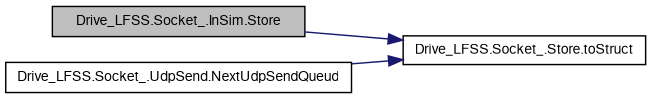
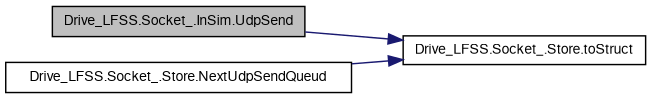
node "Drive_LFSS.Socket_.InSim.Store": label "Drive_LFSS.Socket_.InSim.Store" -> "Drive_LFSS.Socket_.InSim.UdpSend"
node "Drive_LFSS.Socket_.UdpSend.NextUdpSendQueud": label "Drive_LFSS.Socket_.UdpSend.NextUdpSendQueud" -> "Drive_LFSS.Socket_.Store.NextUdpSendQueud"
